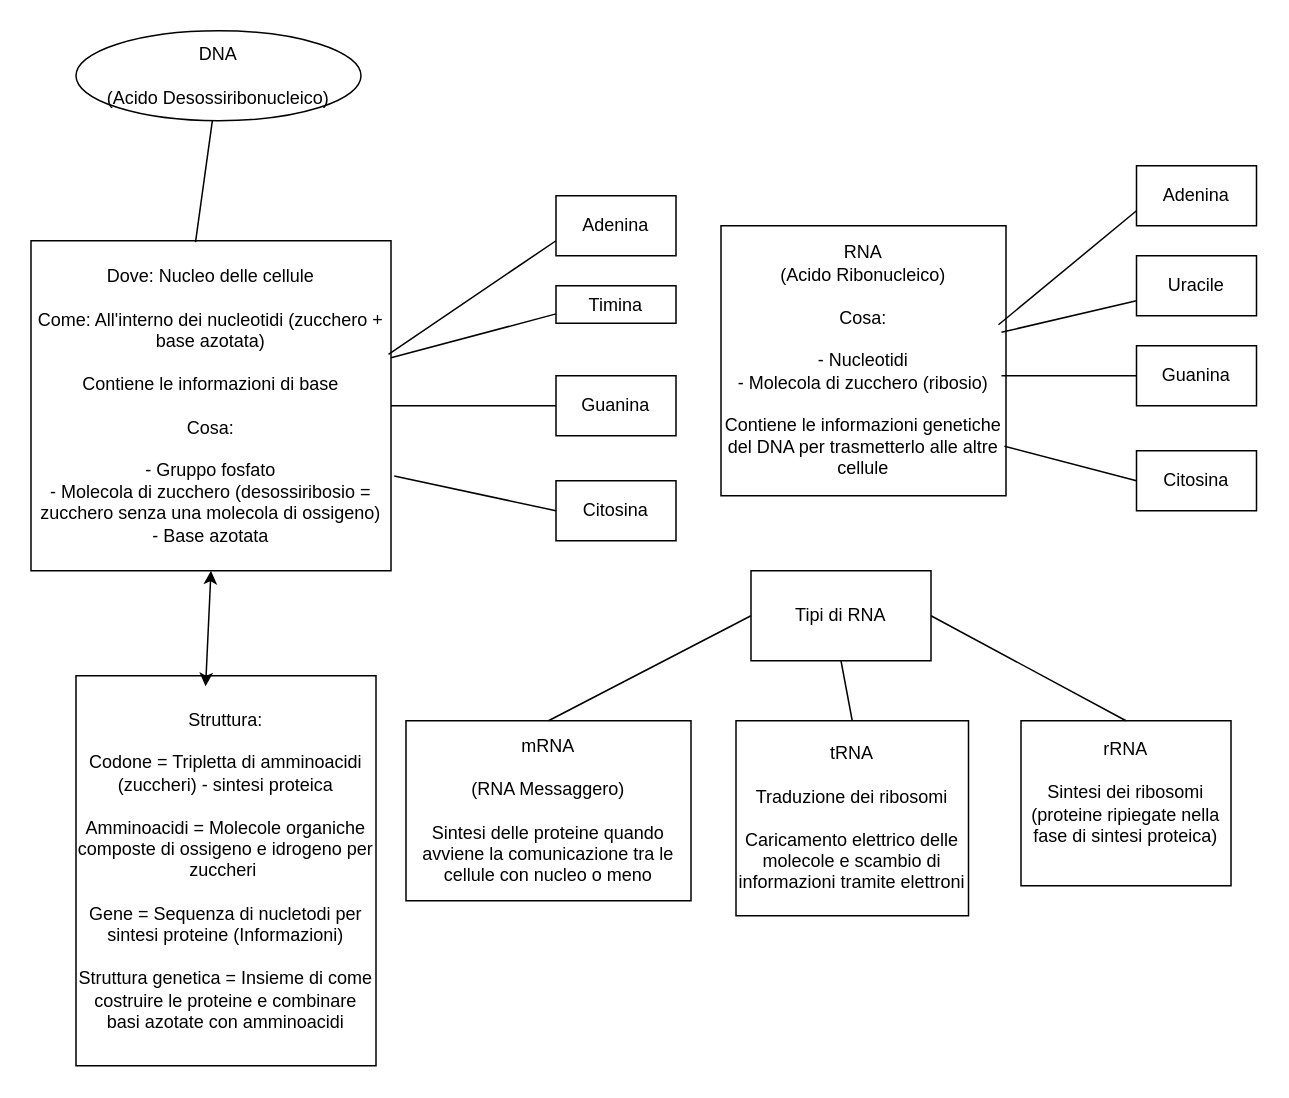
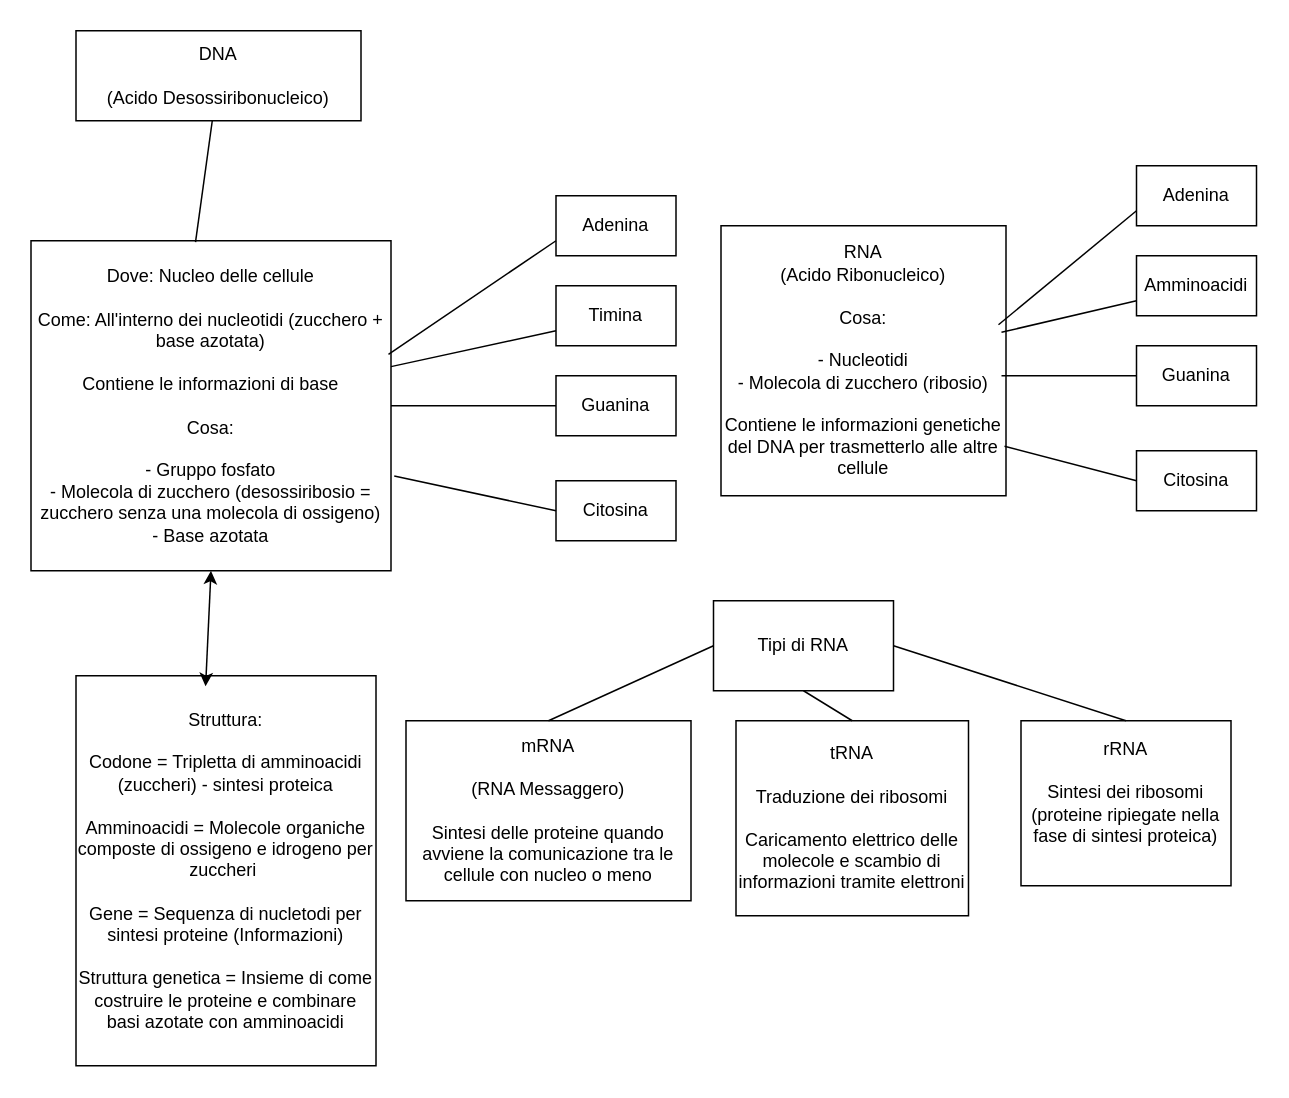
node "DNA (Acido Desossiribonucleico)": shape ellipse -> rectangle
node "Uracile": label "Uracile" -> "Amminoacidi"
node "Timina": size 120x38 -> 120x60
node "Tipi di RNA": moved (841, 616) -> (803, 646)
